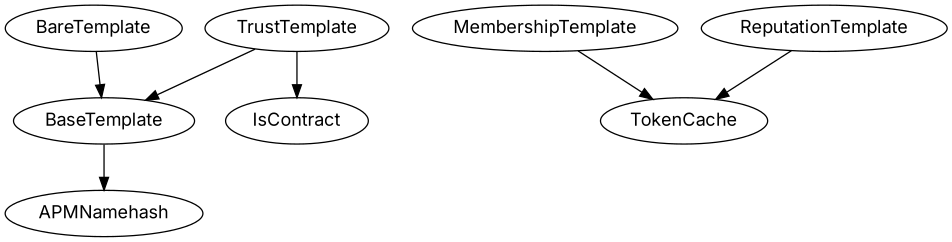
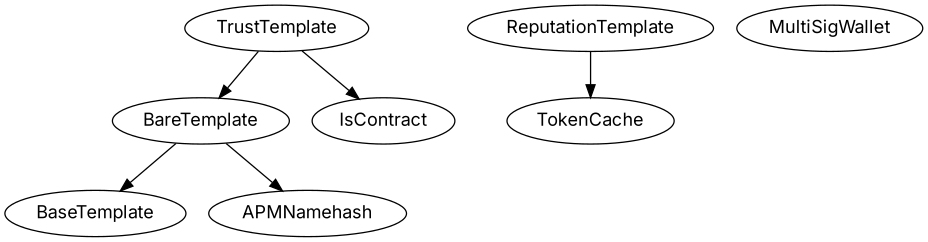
node "MembershipTemplate": removed
node "MultiSigWallet": added
edge "TrustTemplate" -> "BaseTemplate": now "TrustTemplate" -> "BareTemplate"
edge "BaseTemplate" -> "APMNamehash": now "BareTemplate" -> "APMNamehash"
